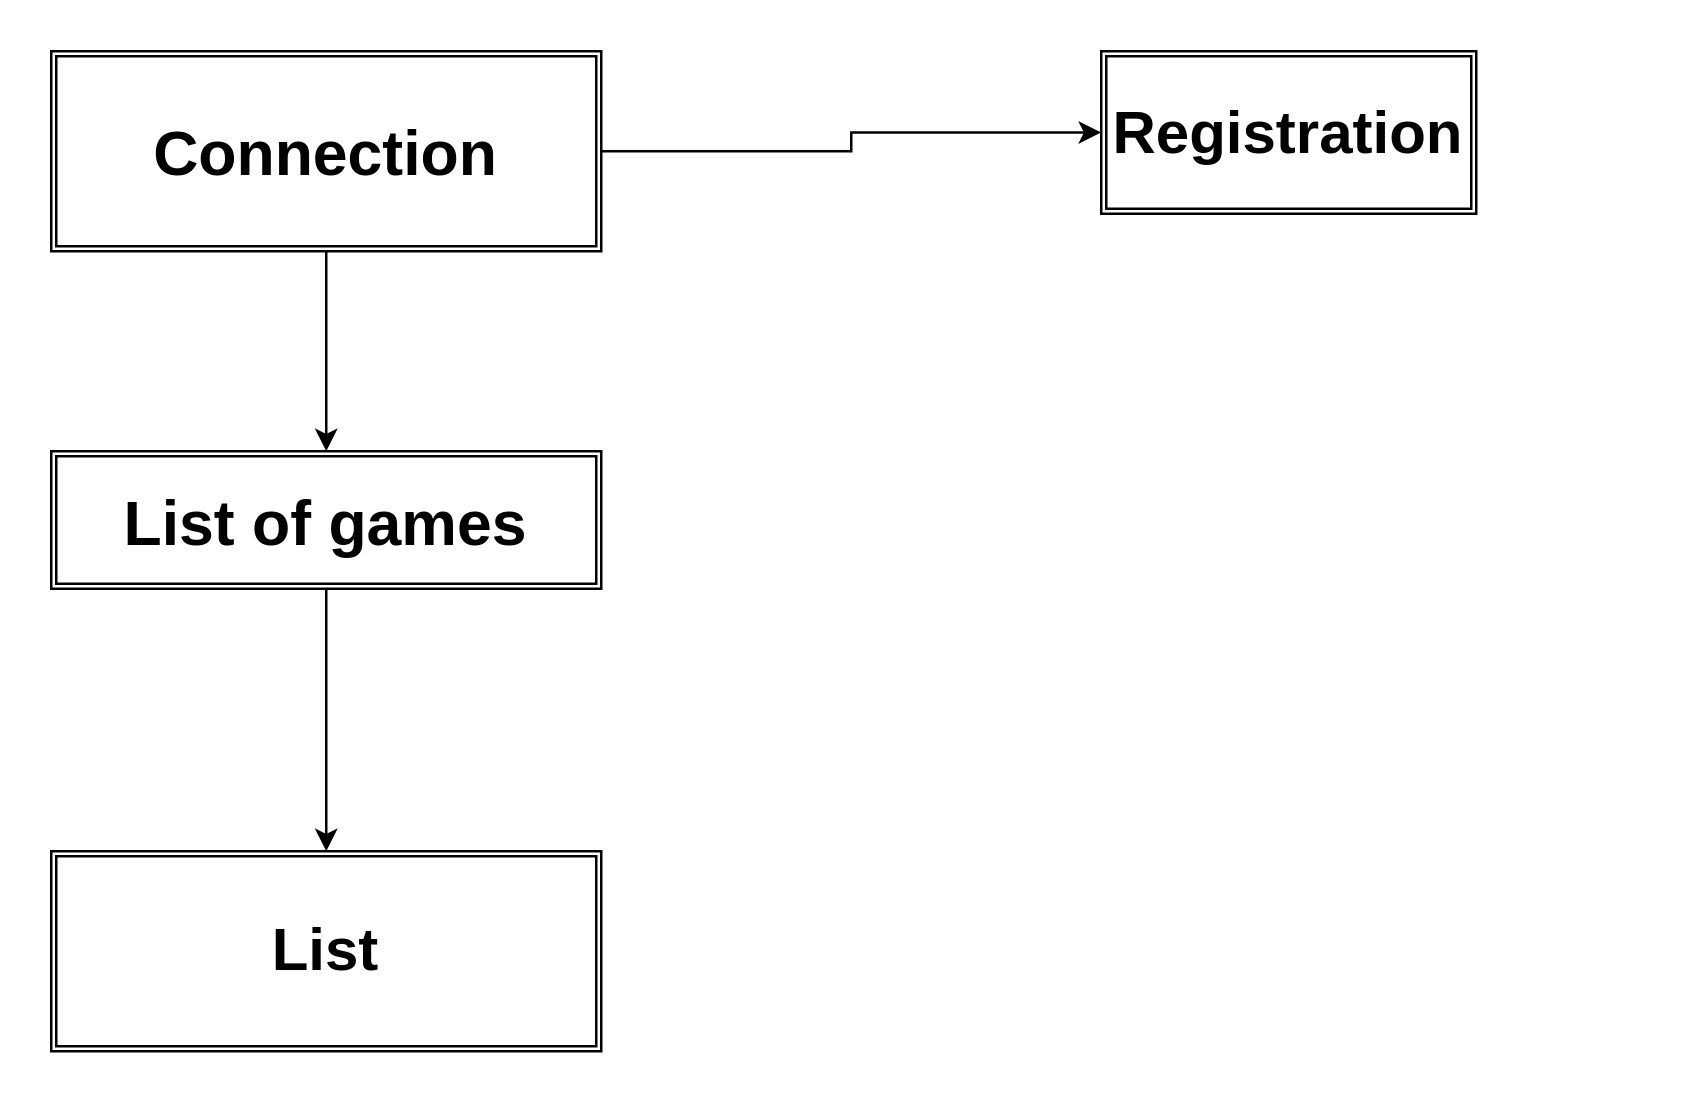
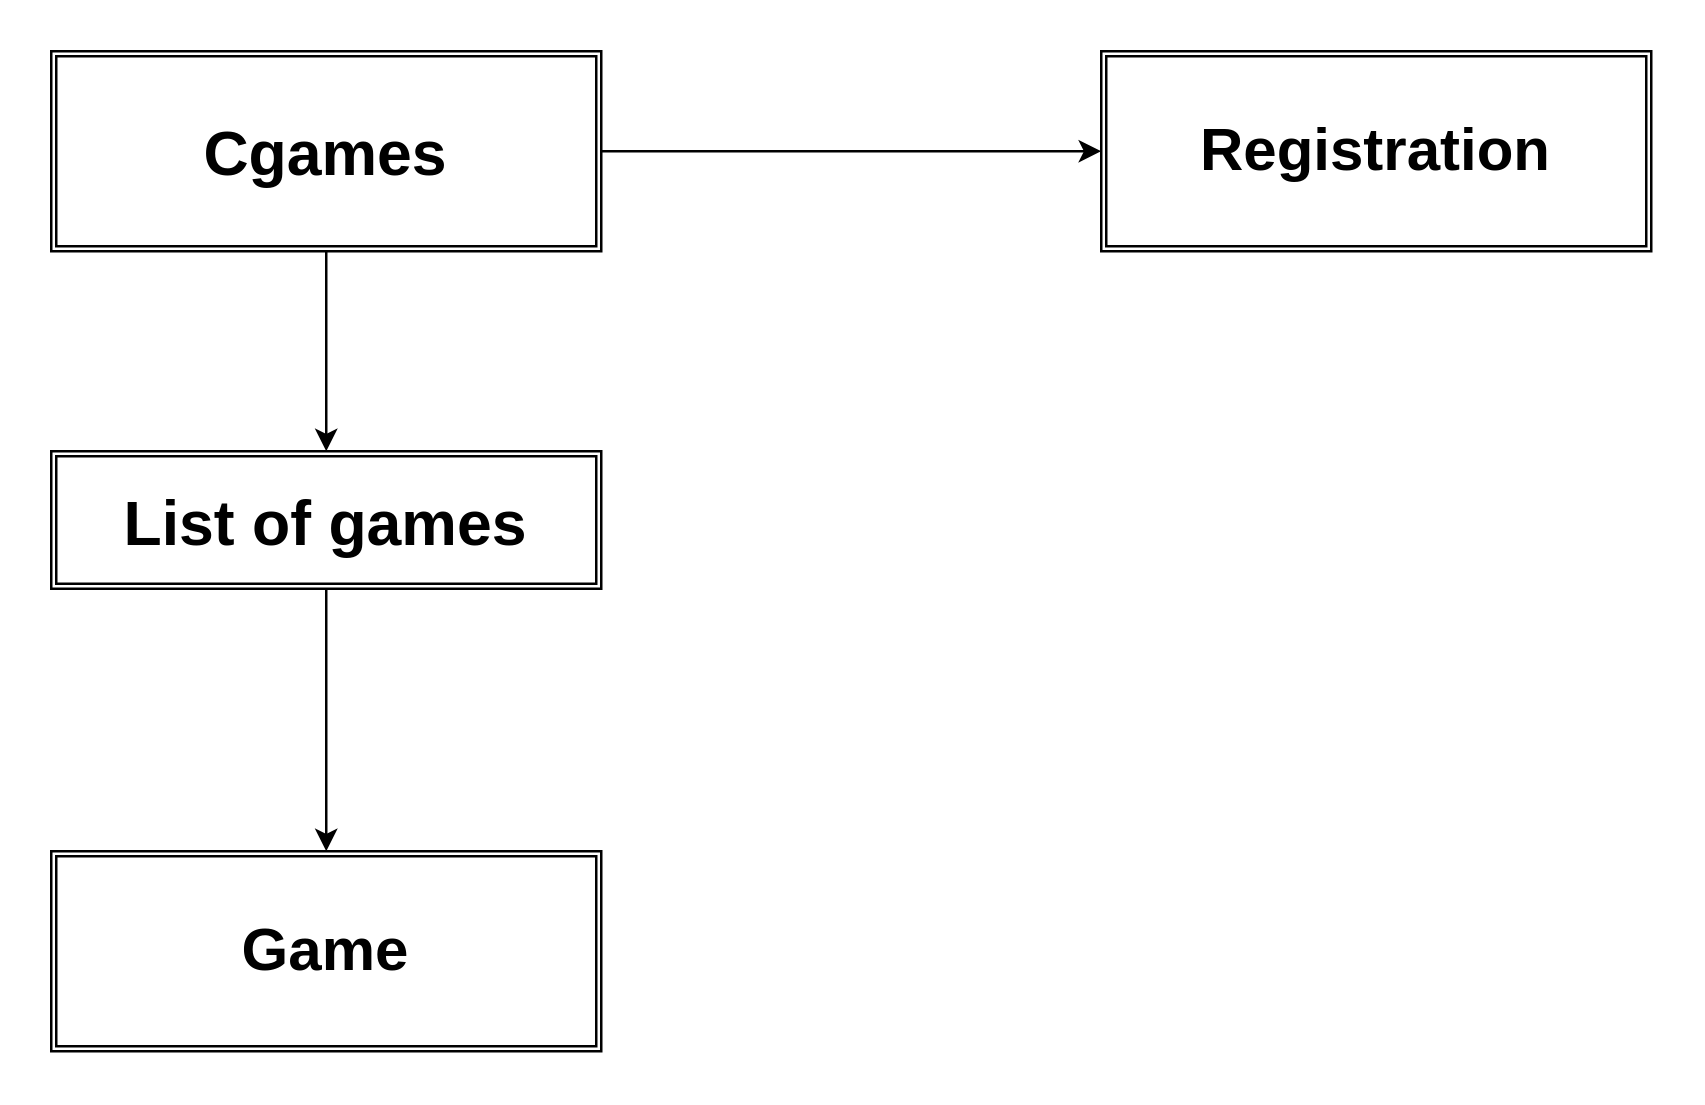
node "Registration": size 375x163 -> 550x200
node "Connection": label "Connection" -> "Cgames"
node "List": label "List" -> "Game"
